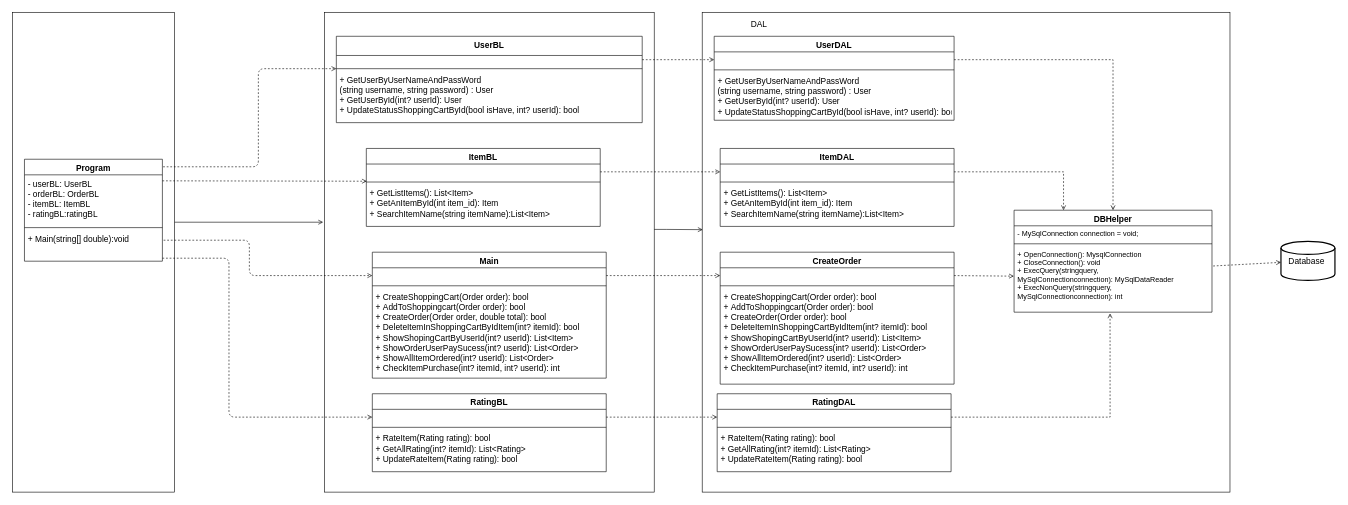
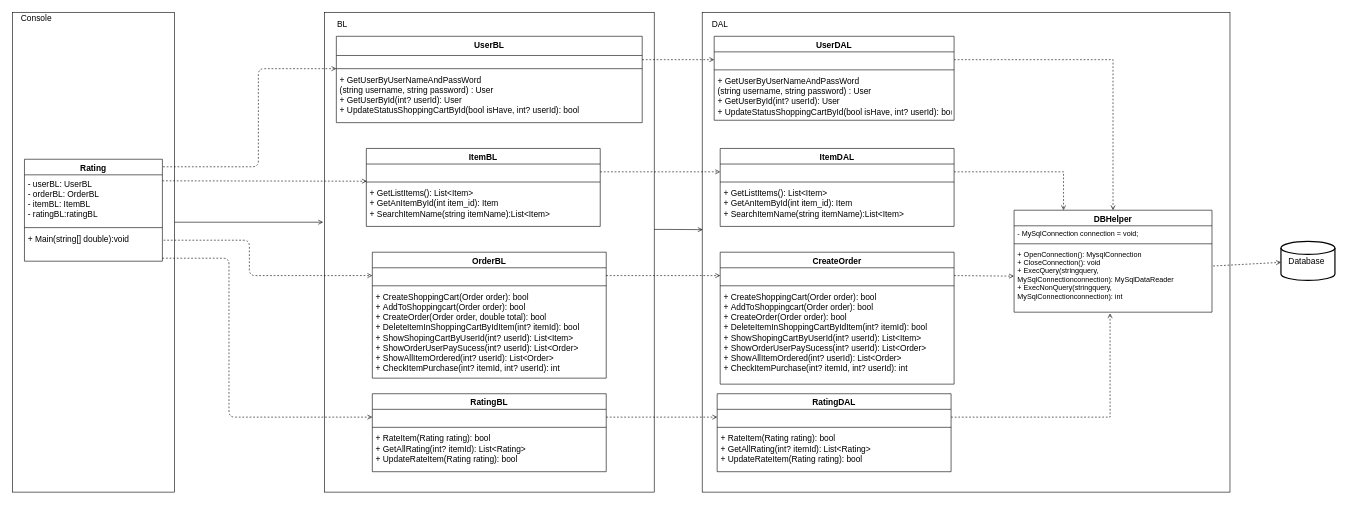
node "Console": added
node "BL": added
node "DAL": moved (759, 24) -> (720, 24)
node "Program": label "Program" -> "Rating"
node "Main": label "Main" -> "OrderBL"
